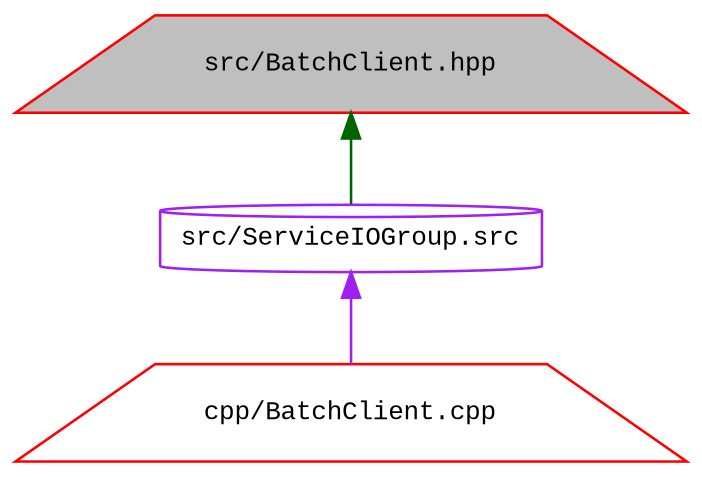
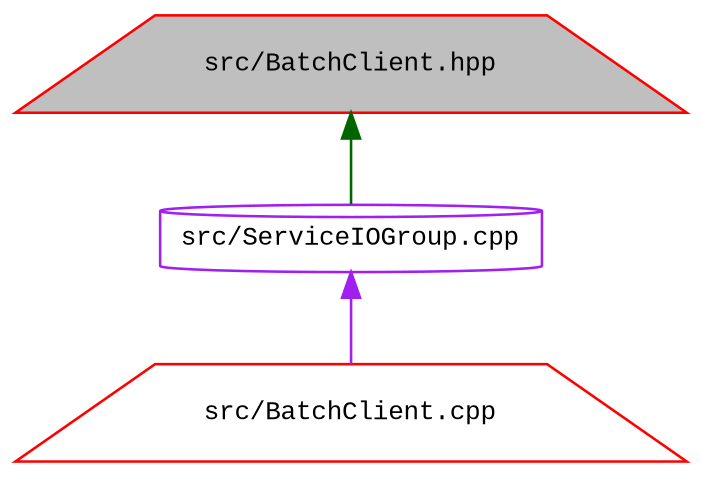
node "src/ServiceIOGroup.src": label "src/ServiceIOGroup.src" -> "src/ServiceIOGroup.cpp"
node "cpp/BatchClient.cpp": label "cpp/BatchClient.cpp" -> "src/BatchClient.cpp"
